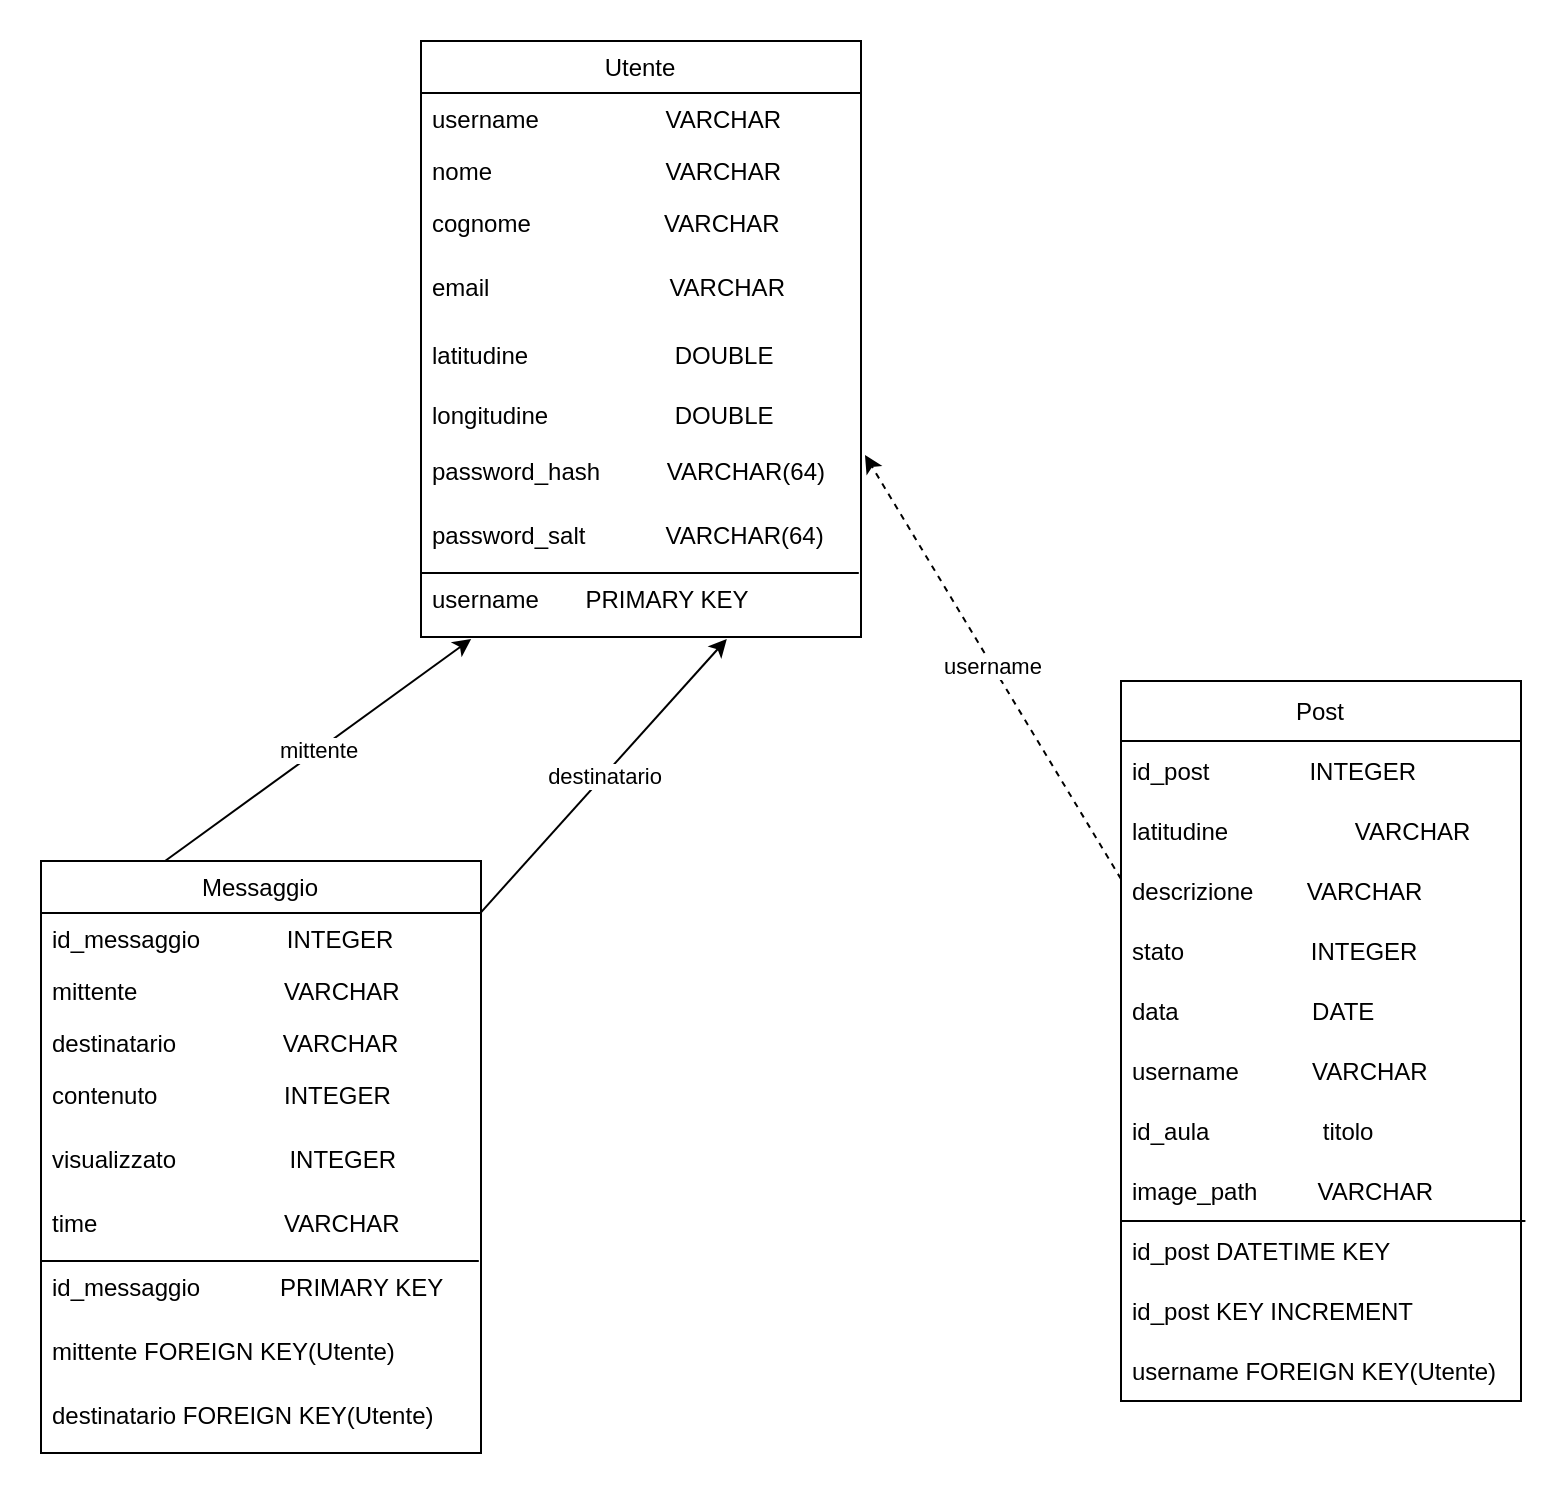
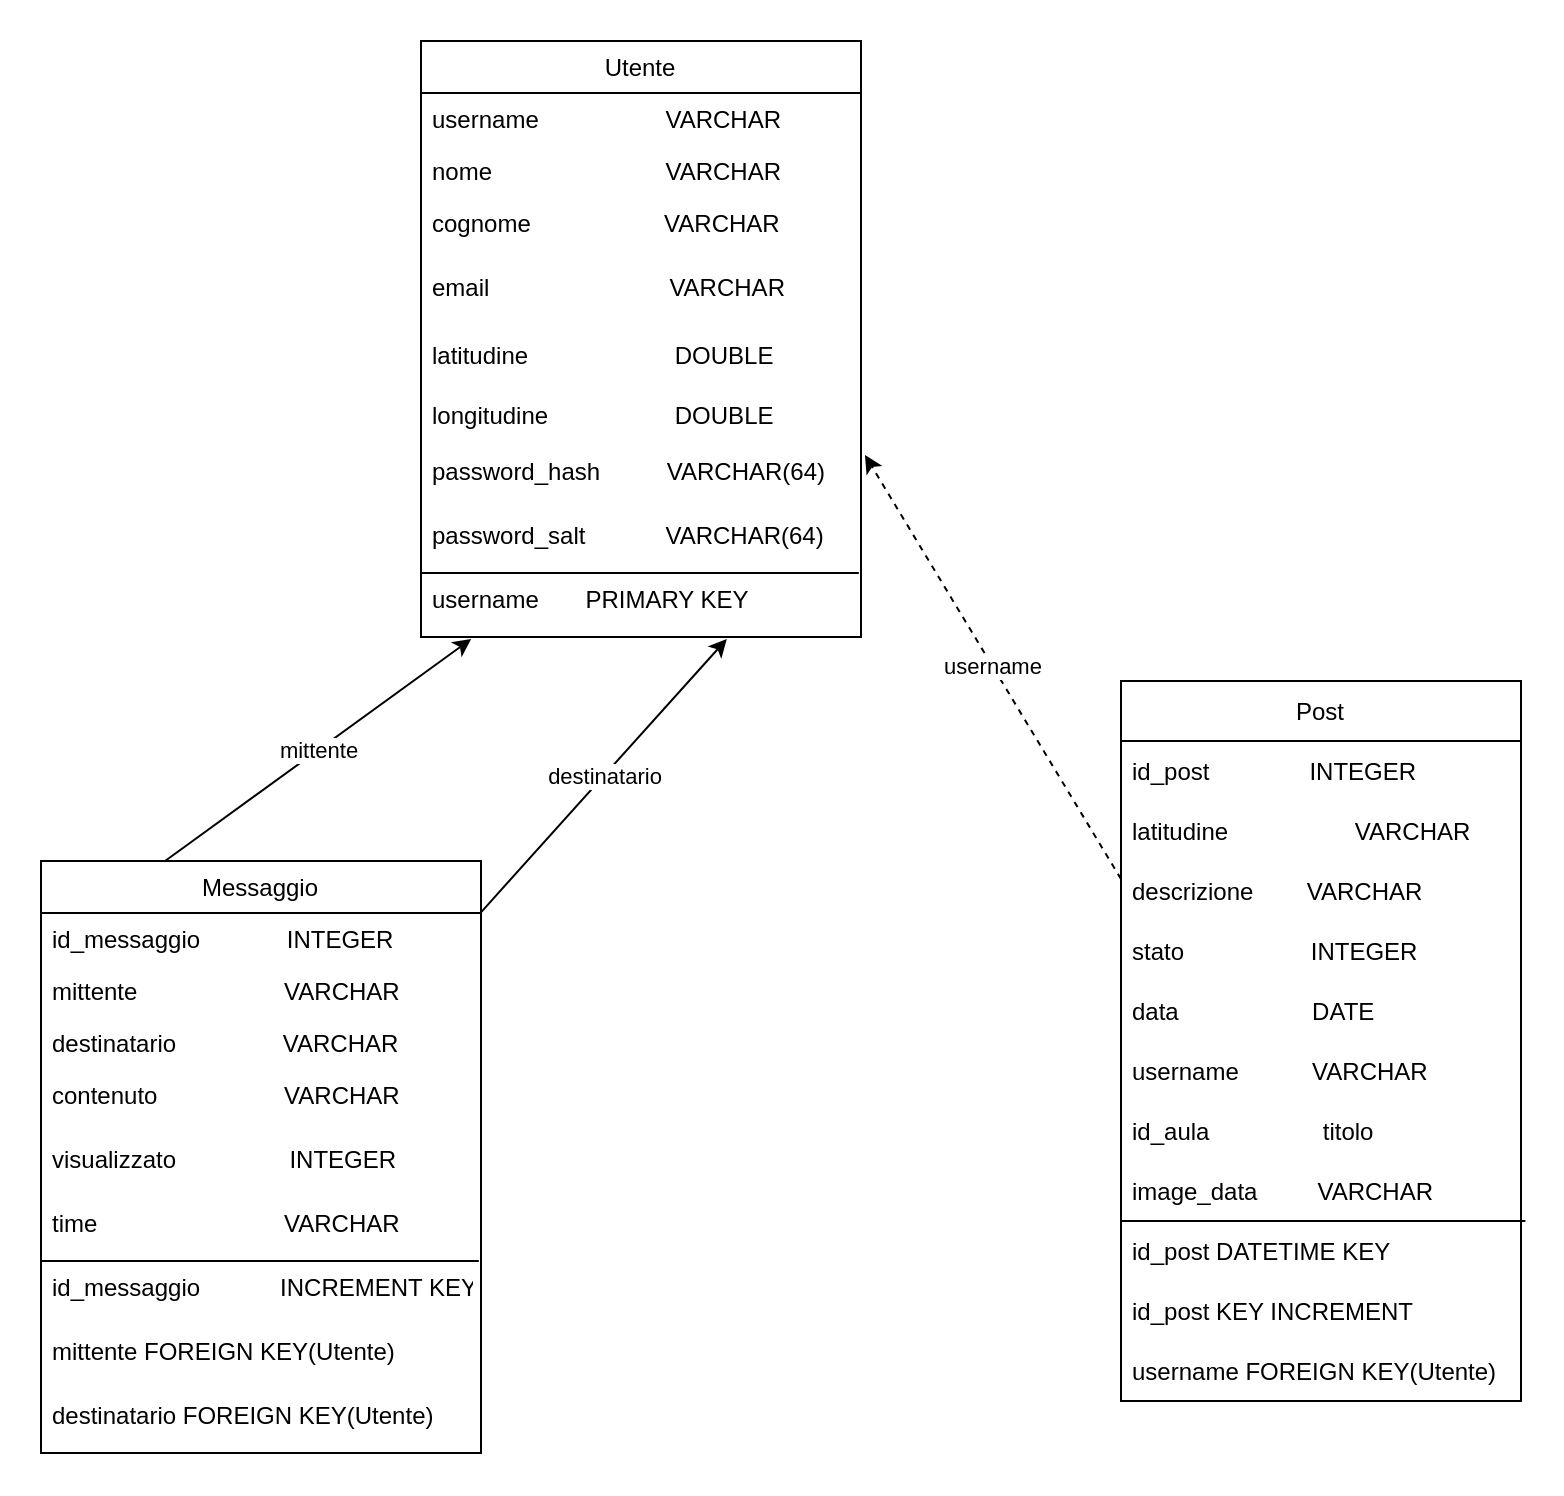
node "contenuto INTEGER": label "contenuto INTEGER" -> "contenuto VARCHAR"
node "image_path VARCHAR": label "image_path VARCHAR" -> "image_data VARCHAR"
node "id_messaggio PRIMARY KEY": label "id_messaggio PRIMARY KEY" -> "id_messaggio INCREMENT KEY"
